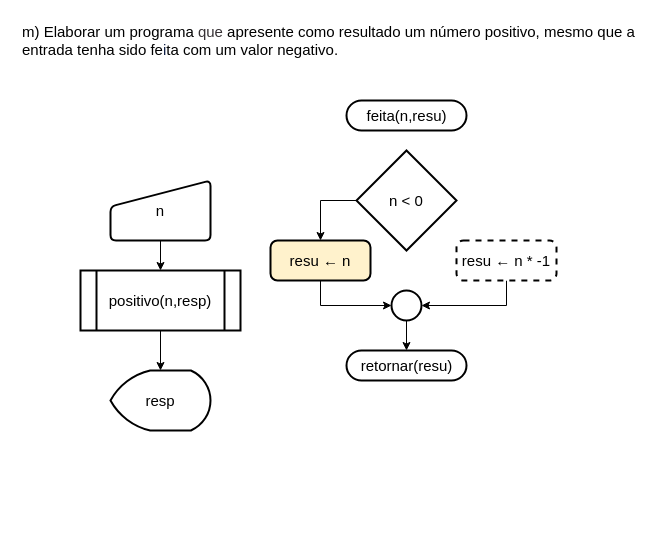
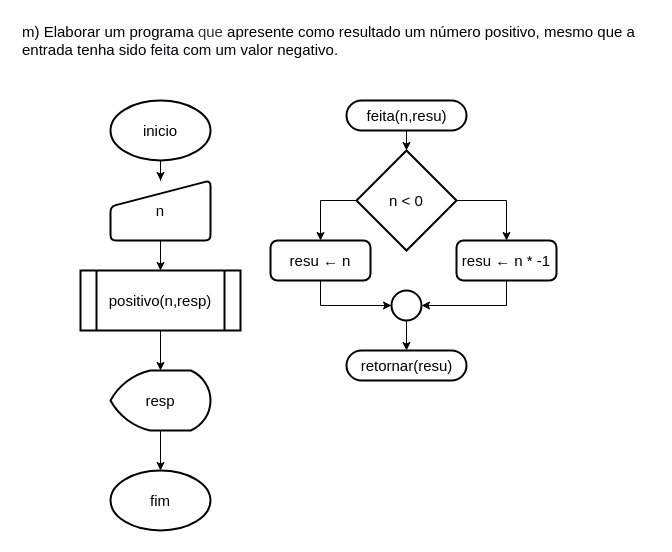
node "inicio": added
edge "feita(n,resu)" -> "n < 0": added
edge "inicio" -> "n": added
edge "n < 0" -> "resu ← n * -1": added
node "resu ← n": fillcolor #fff2cc -> #ffffff
node "resu ← n * -1": style dashed -> solid
edge "resp" -> "fim": added
node "fim": added
